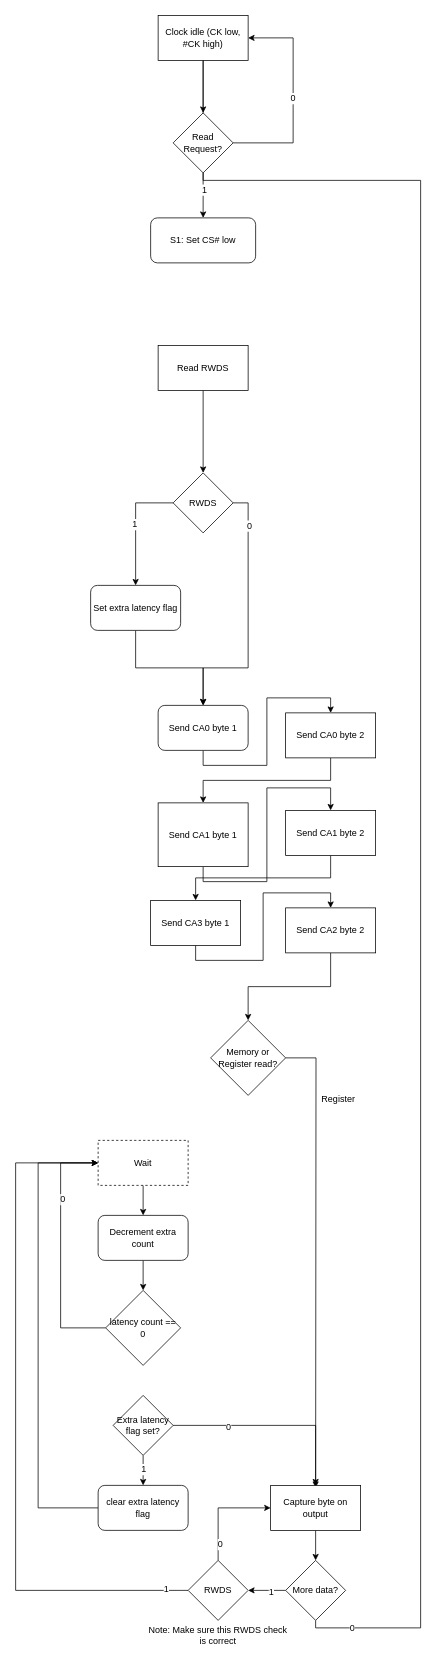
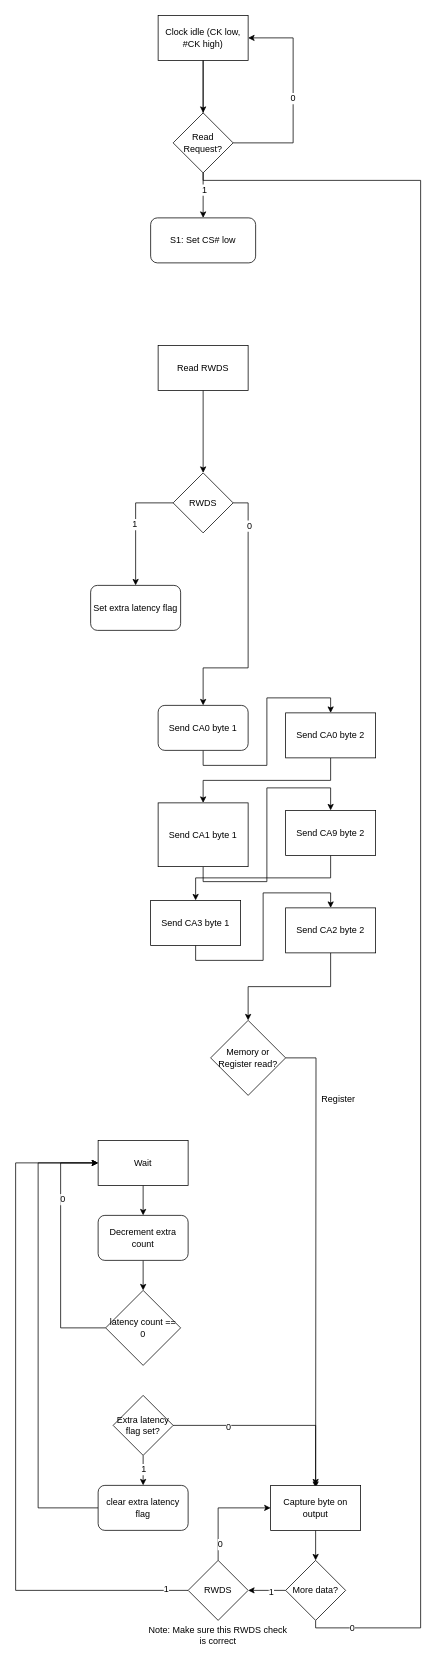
edge "Set extra latency flag" -> "Send CA0 byte 1": removed
node "Send CA1 byte 2": label "Send CA1 byte 2" -> "Send CA9 byte 2"
node "Wait": style dashed -> solid
